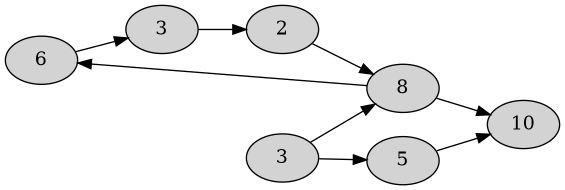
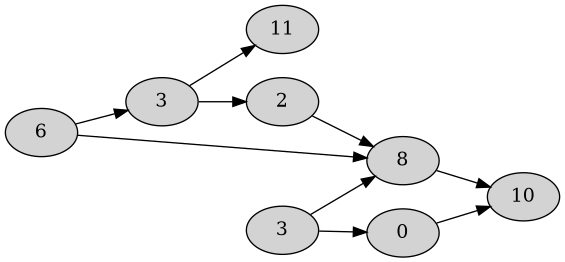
node "11": added
edge "8" -> "6": reversed
node "5": label "5" -> "0"
